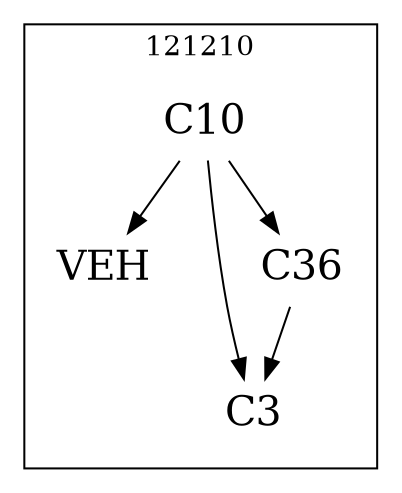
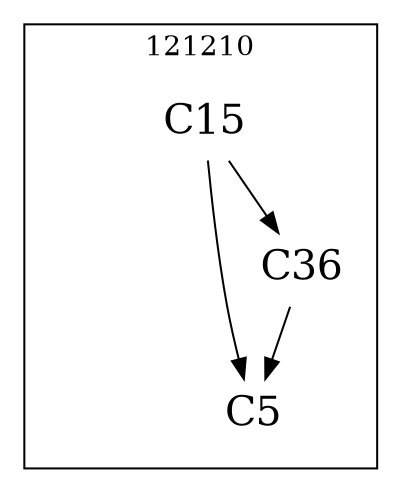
node "C10": label "C10" -> "C15"
node "VEH": removed
node "C3": label "C3" -> "C5"
